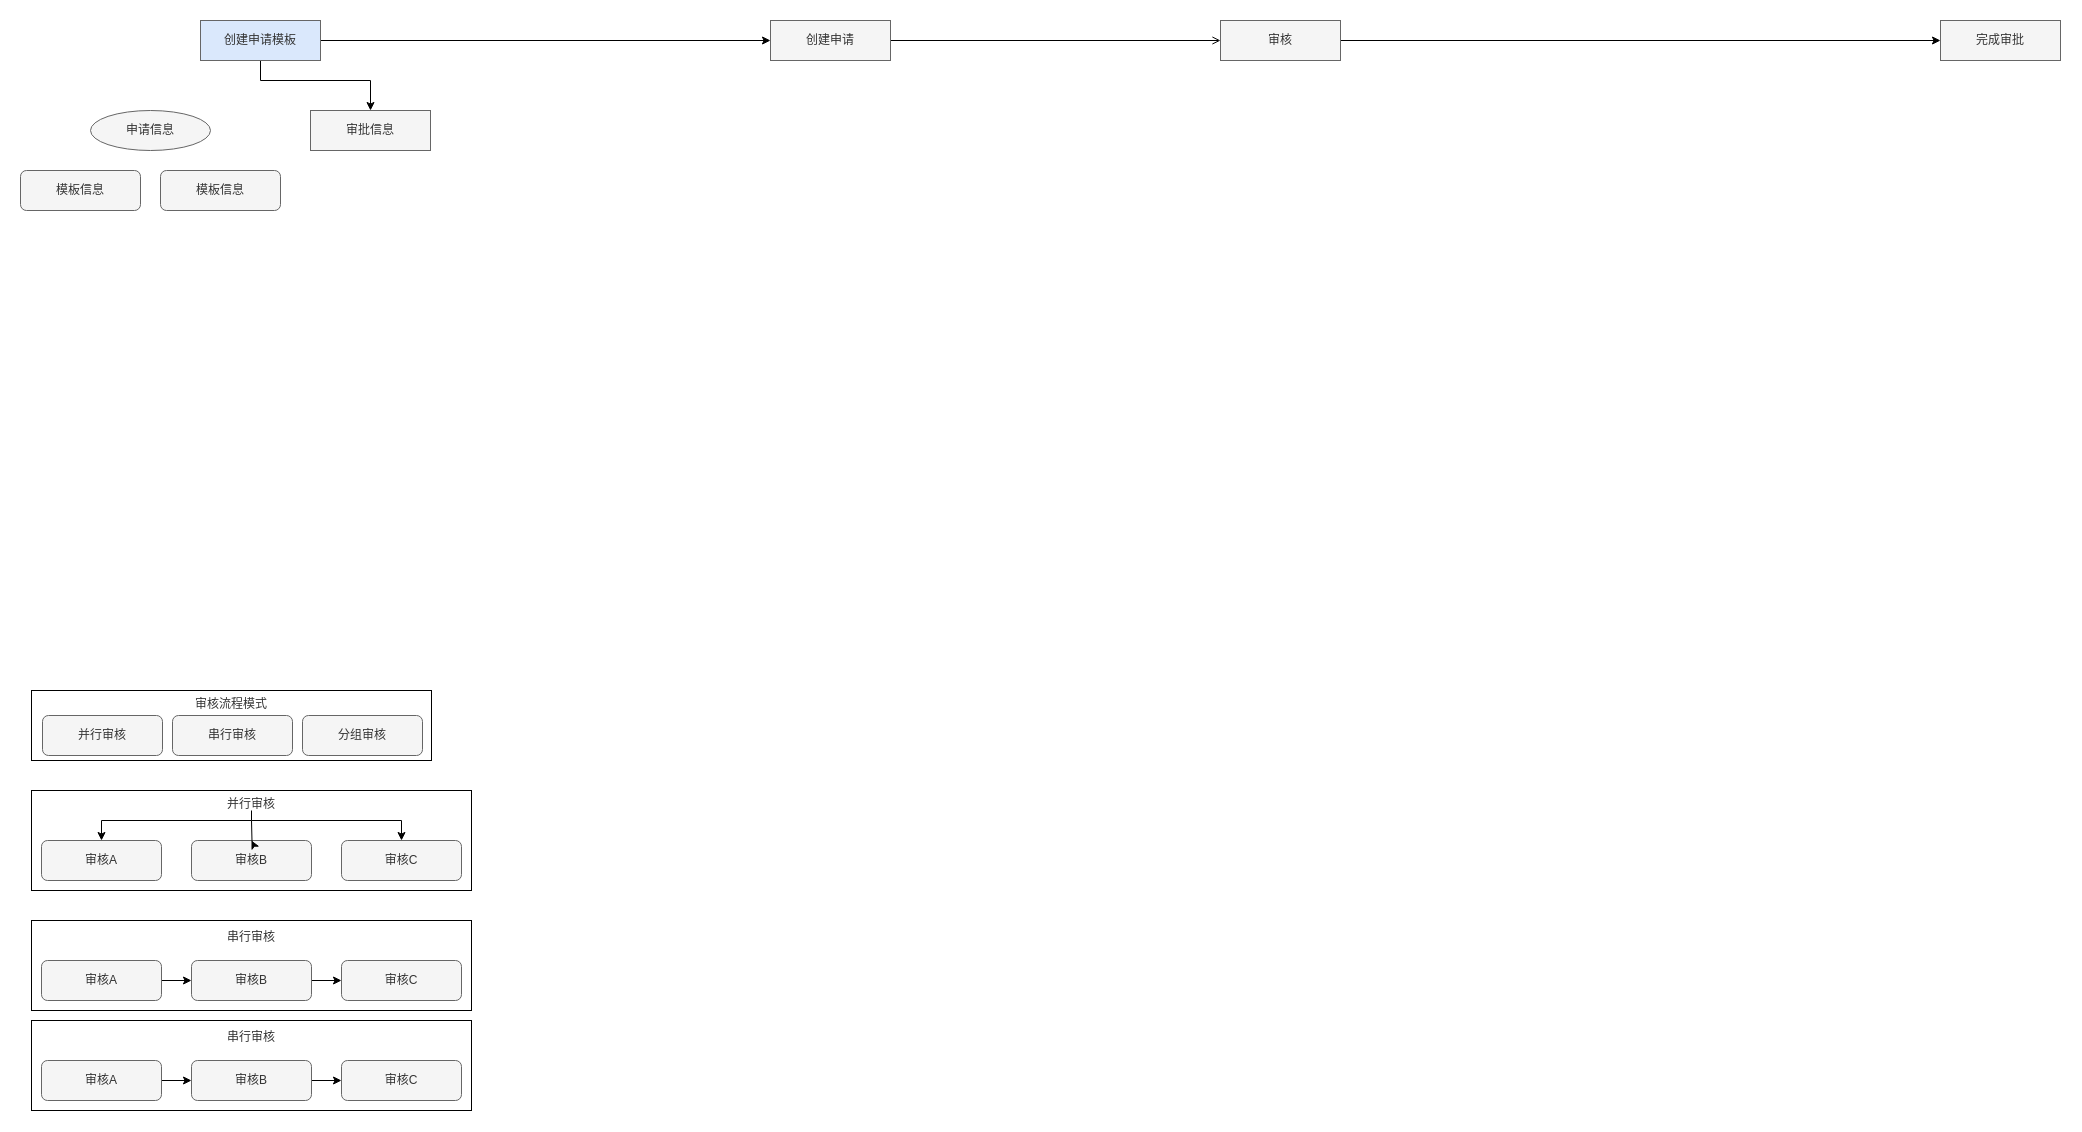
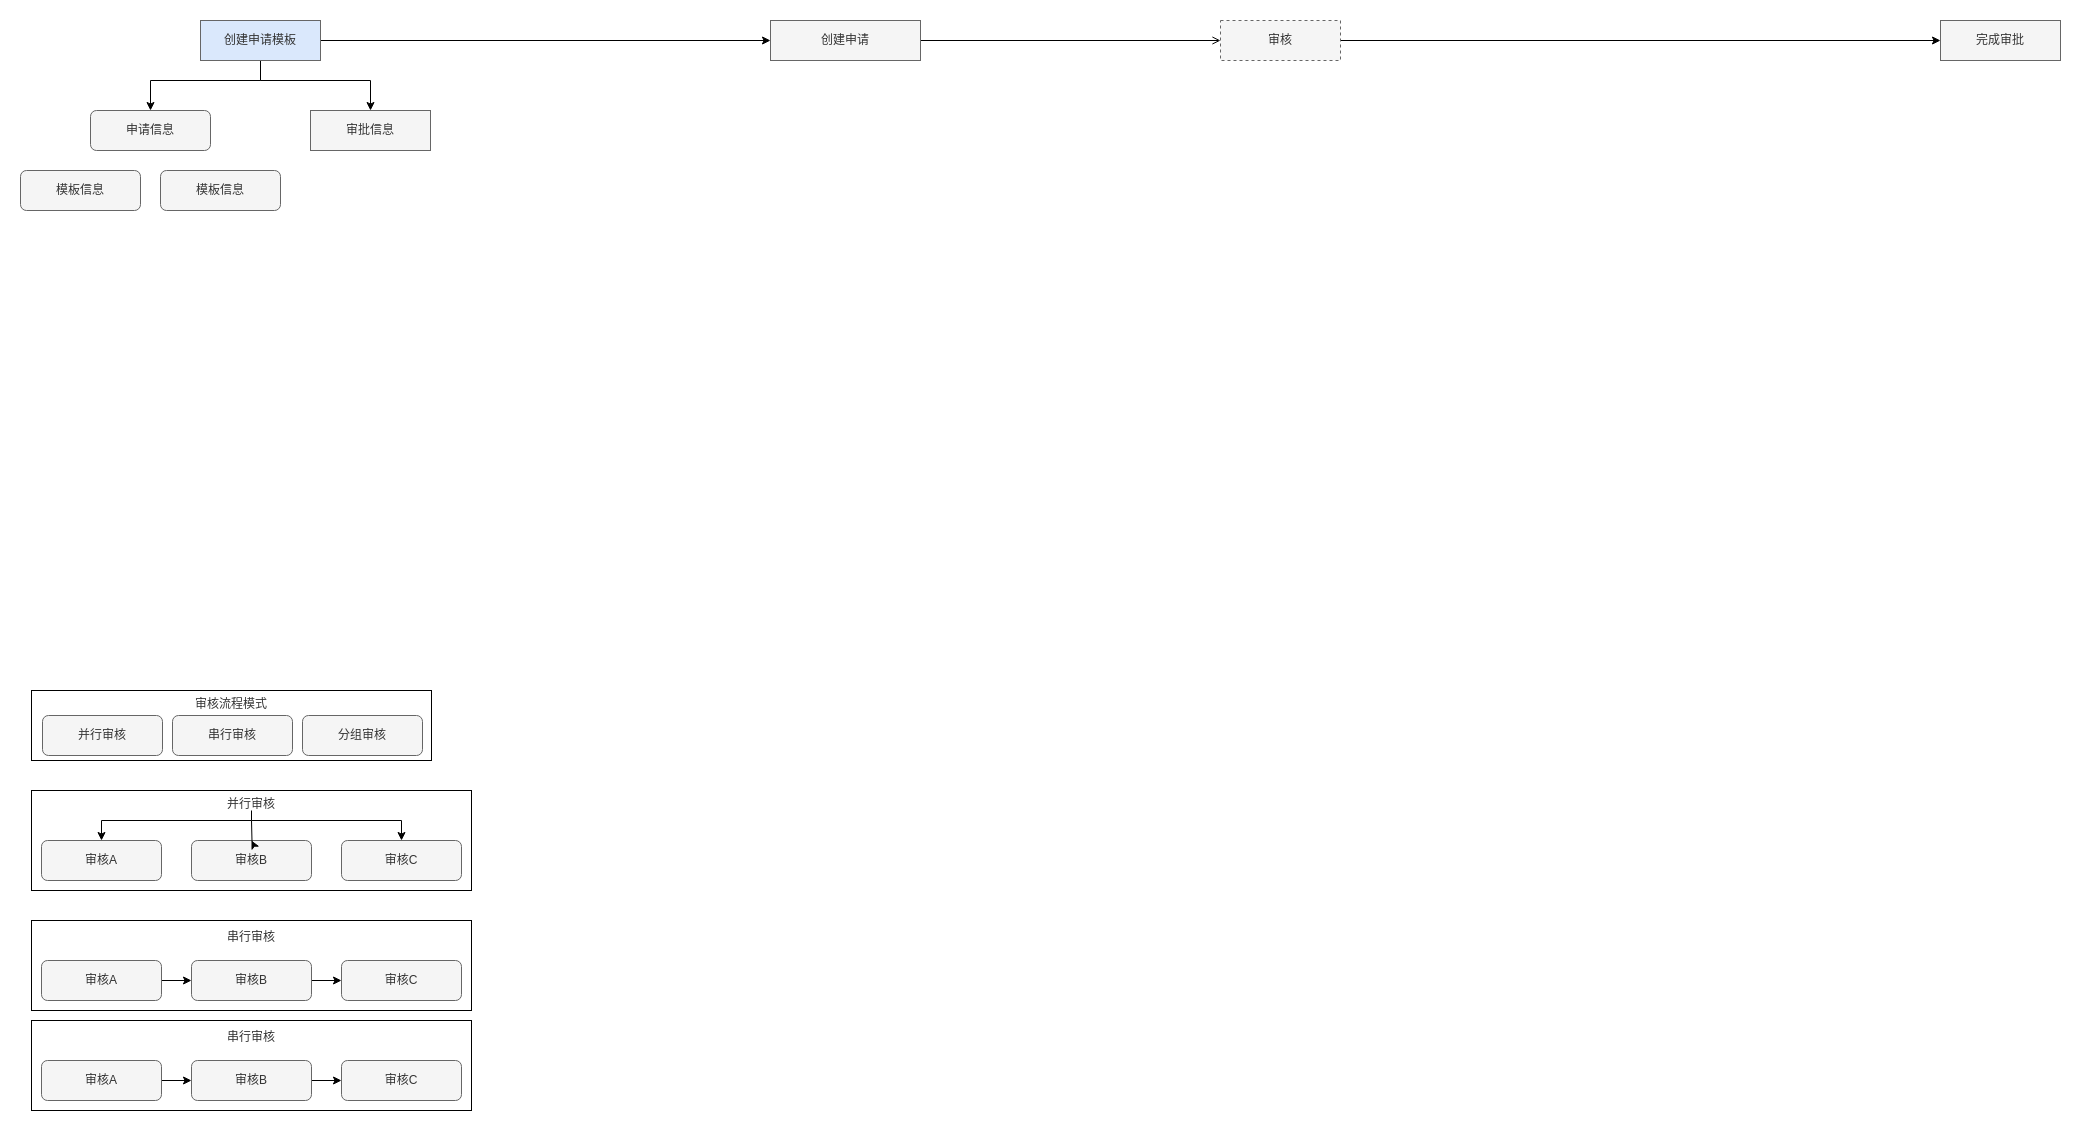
node "创建申请": size 120x40 -> 150x40
node "审核": style solid -> dashed
edge "创建申请模板" -> "申请信息": added
node "申请信息": shape ellipse -> rounded rectangle
